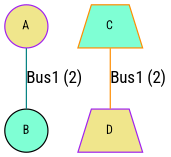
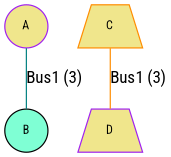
node "C": fillcolor aquamarine -> khaki
edge "A" -- "B": label "Bus1 (2)" -> "Bus1 (3)"
edge "C" -- "D": label "Bus1 (2)" -> "Bus1 (3)"
